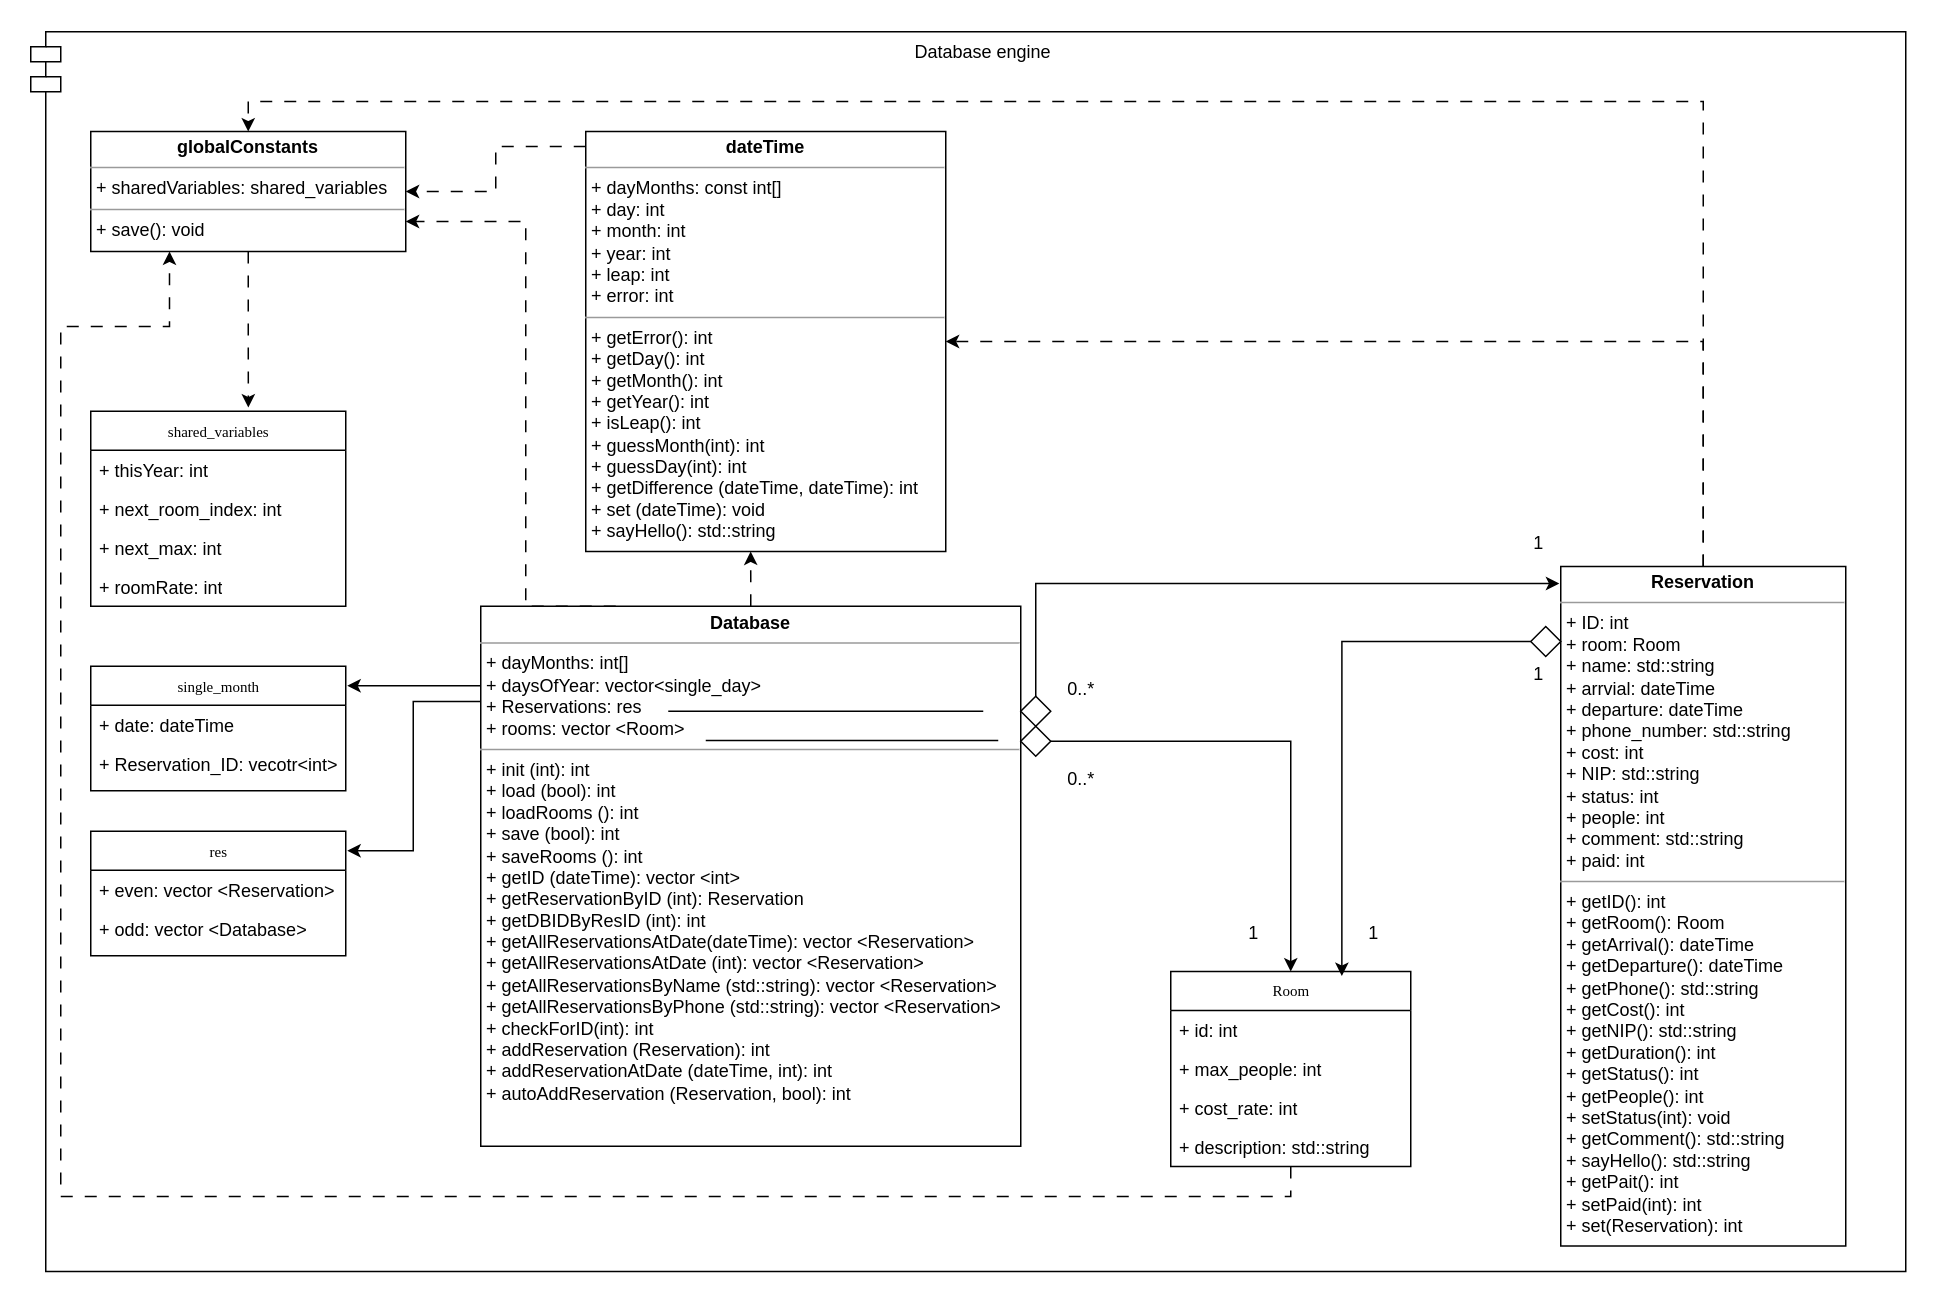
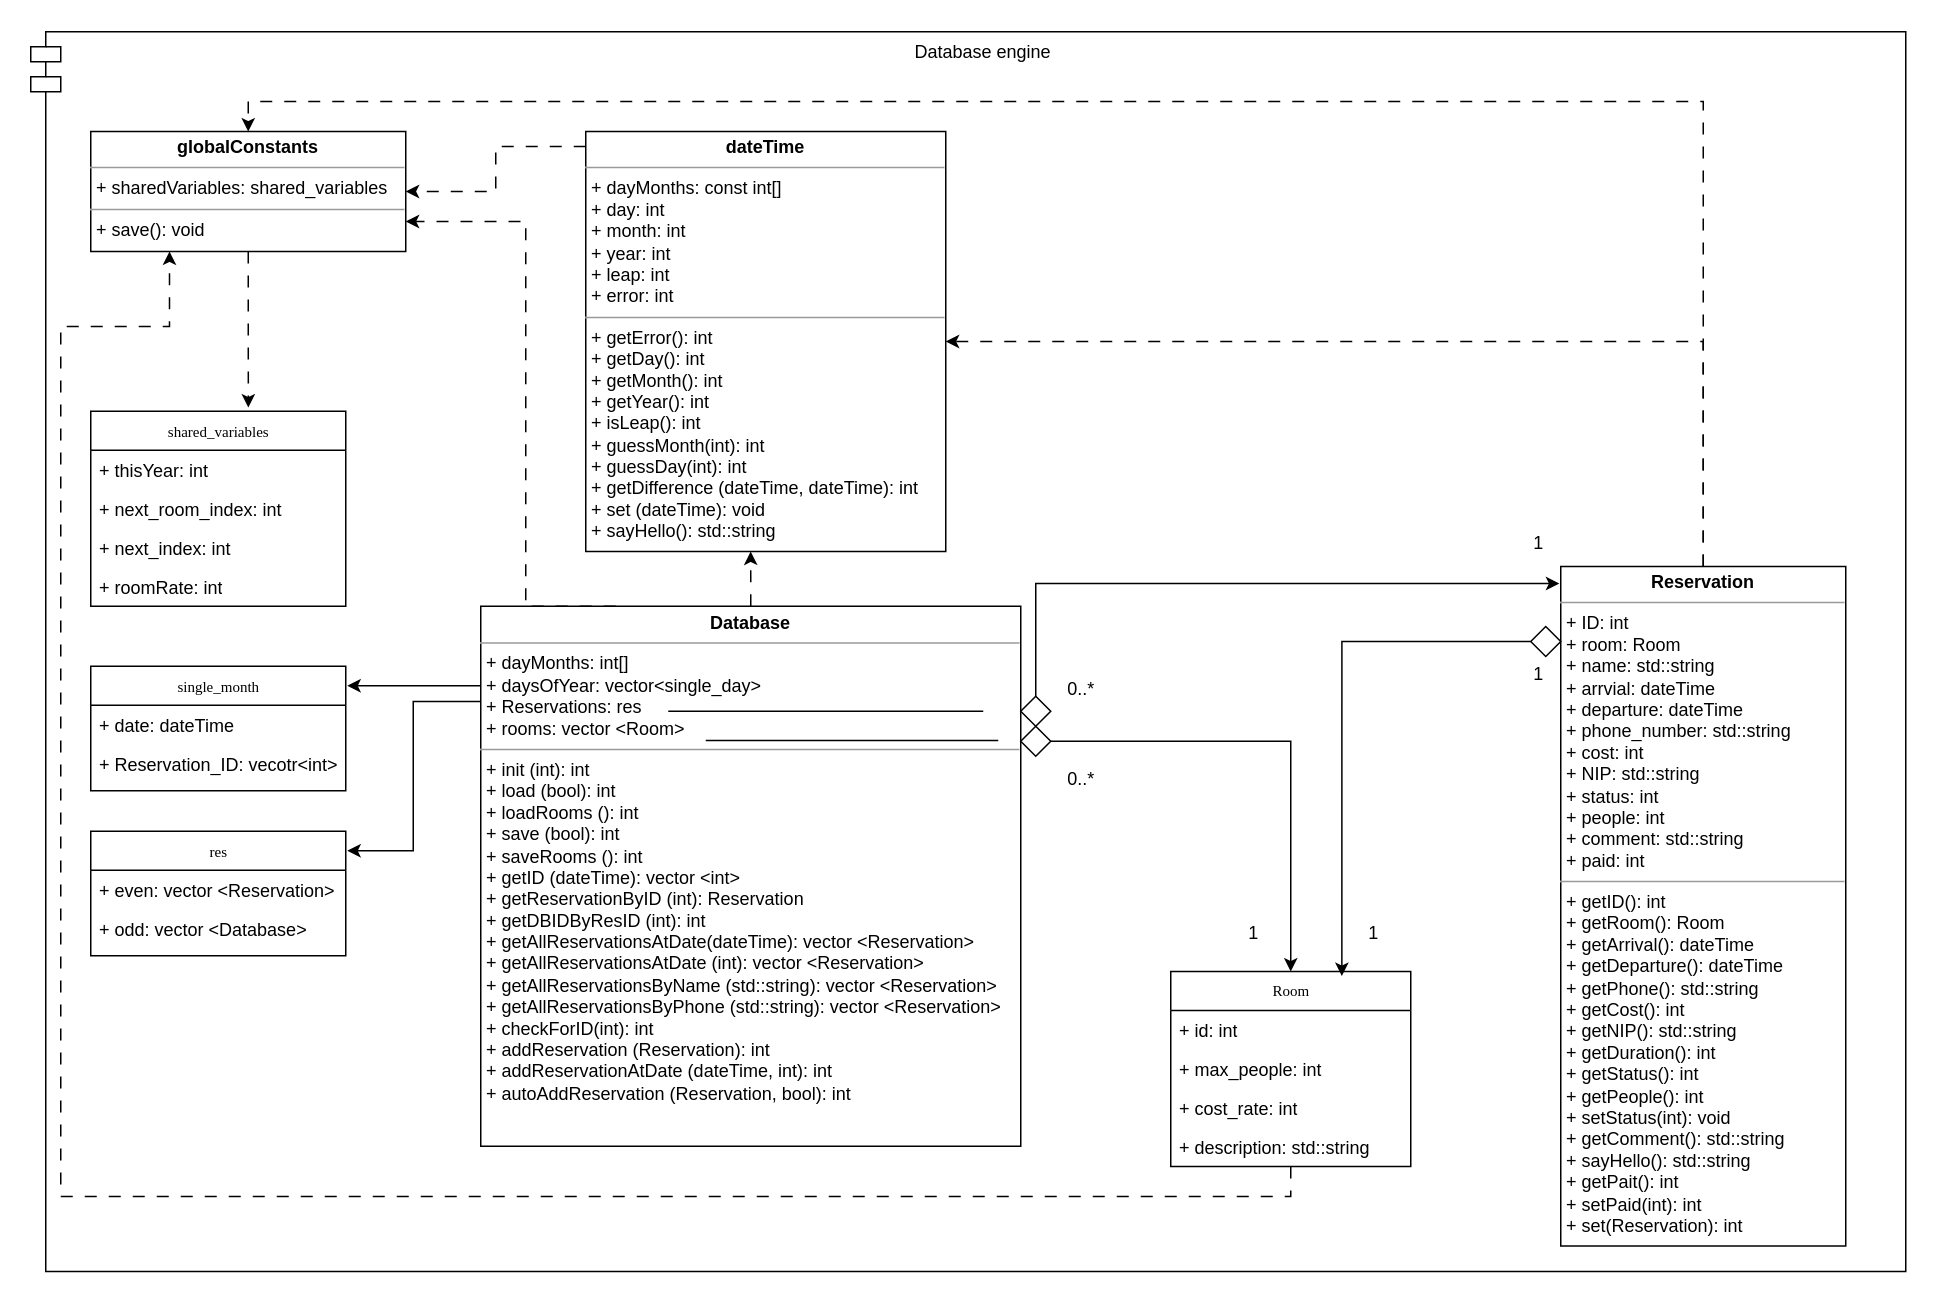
node "+ next_max: int": label "+ next_max: int" -> "+ next_index: int"
